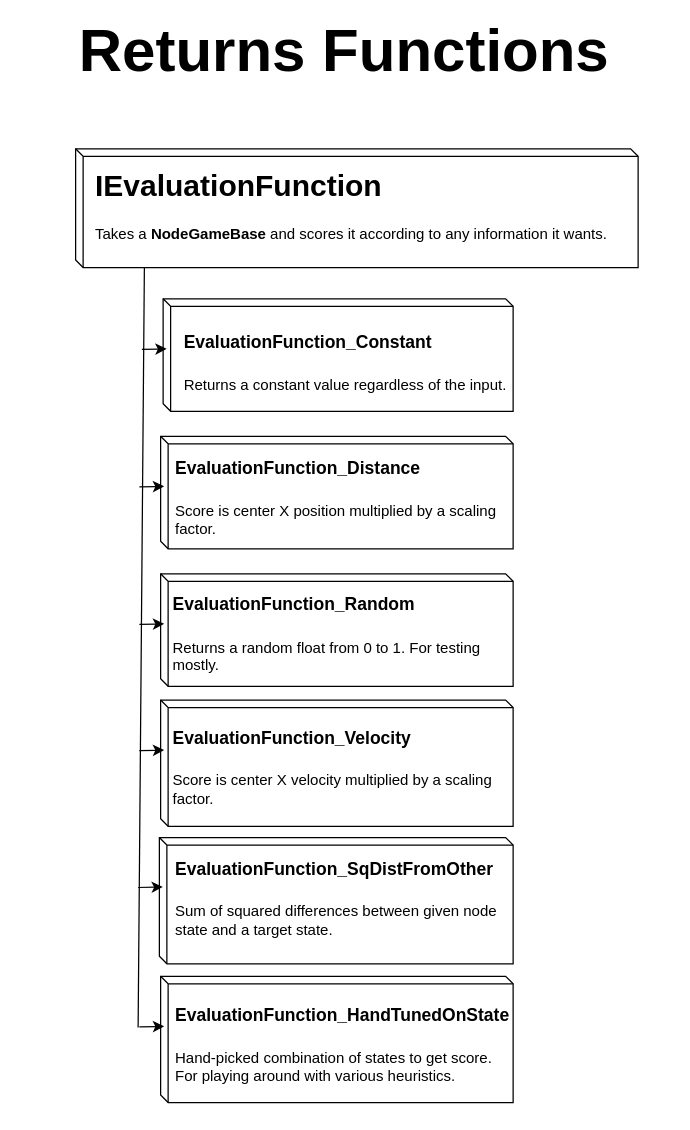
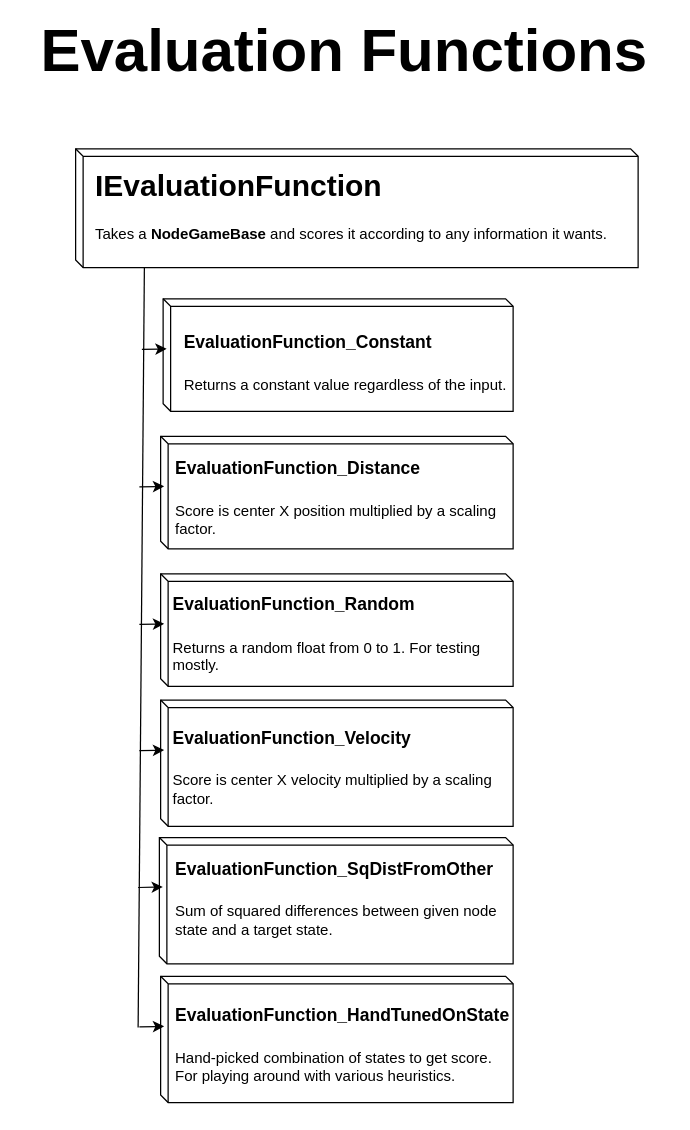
node "Returns Functions": label "Returns Functions" -> "Evaluation Functions"
